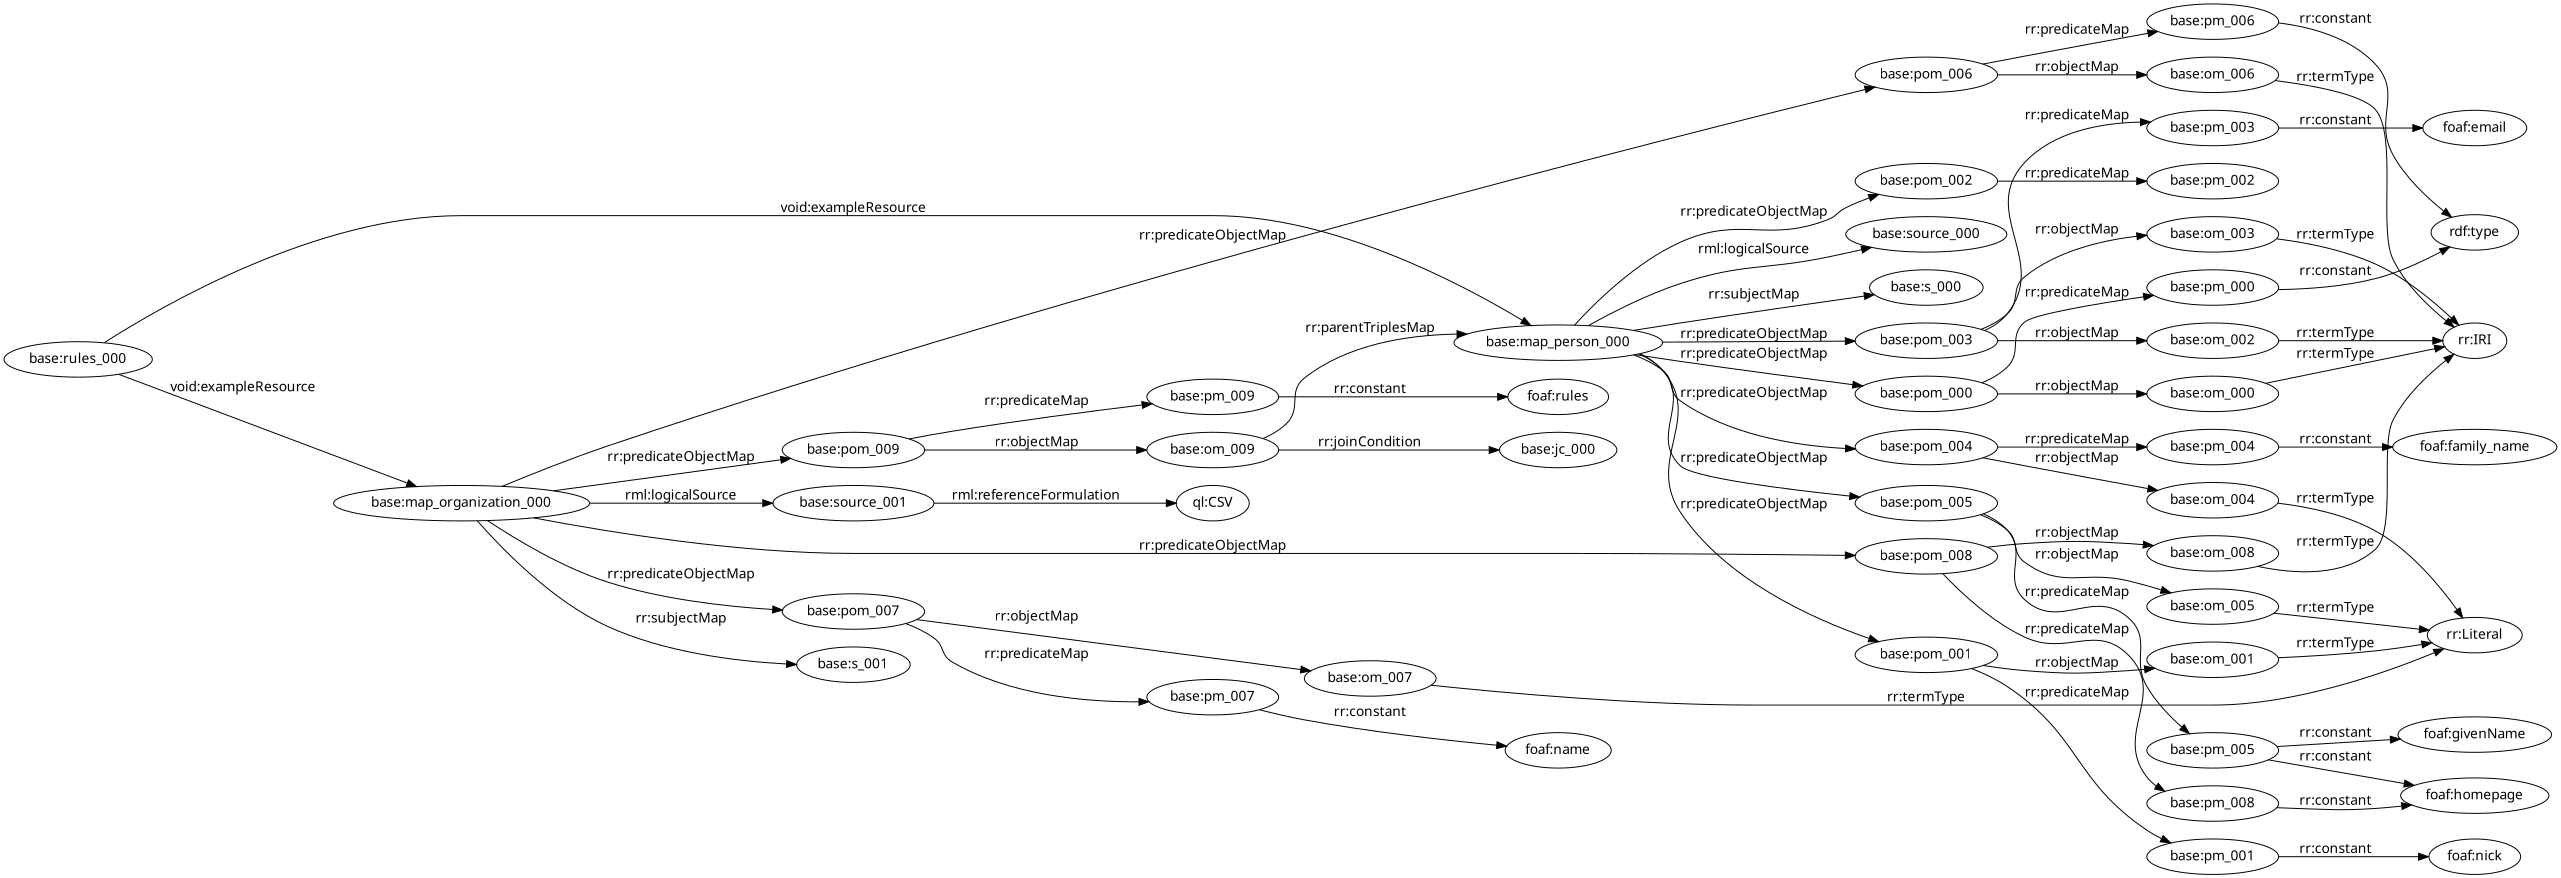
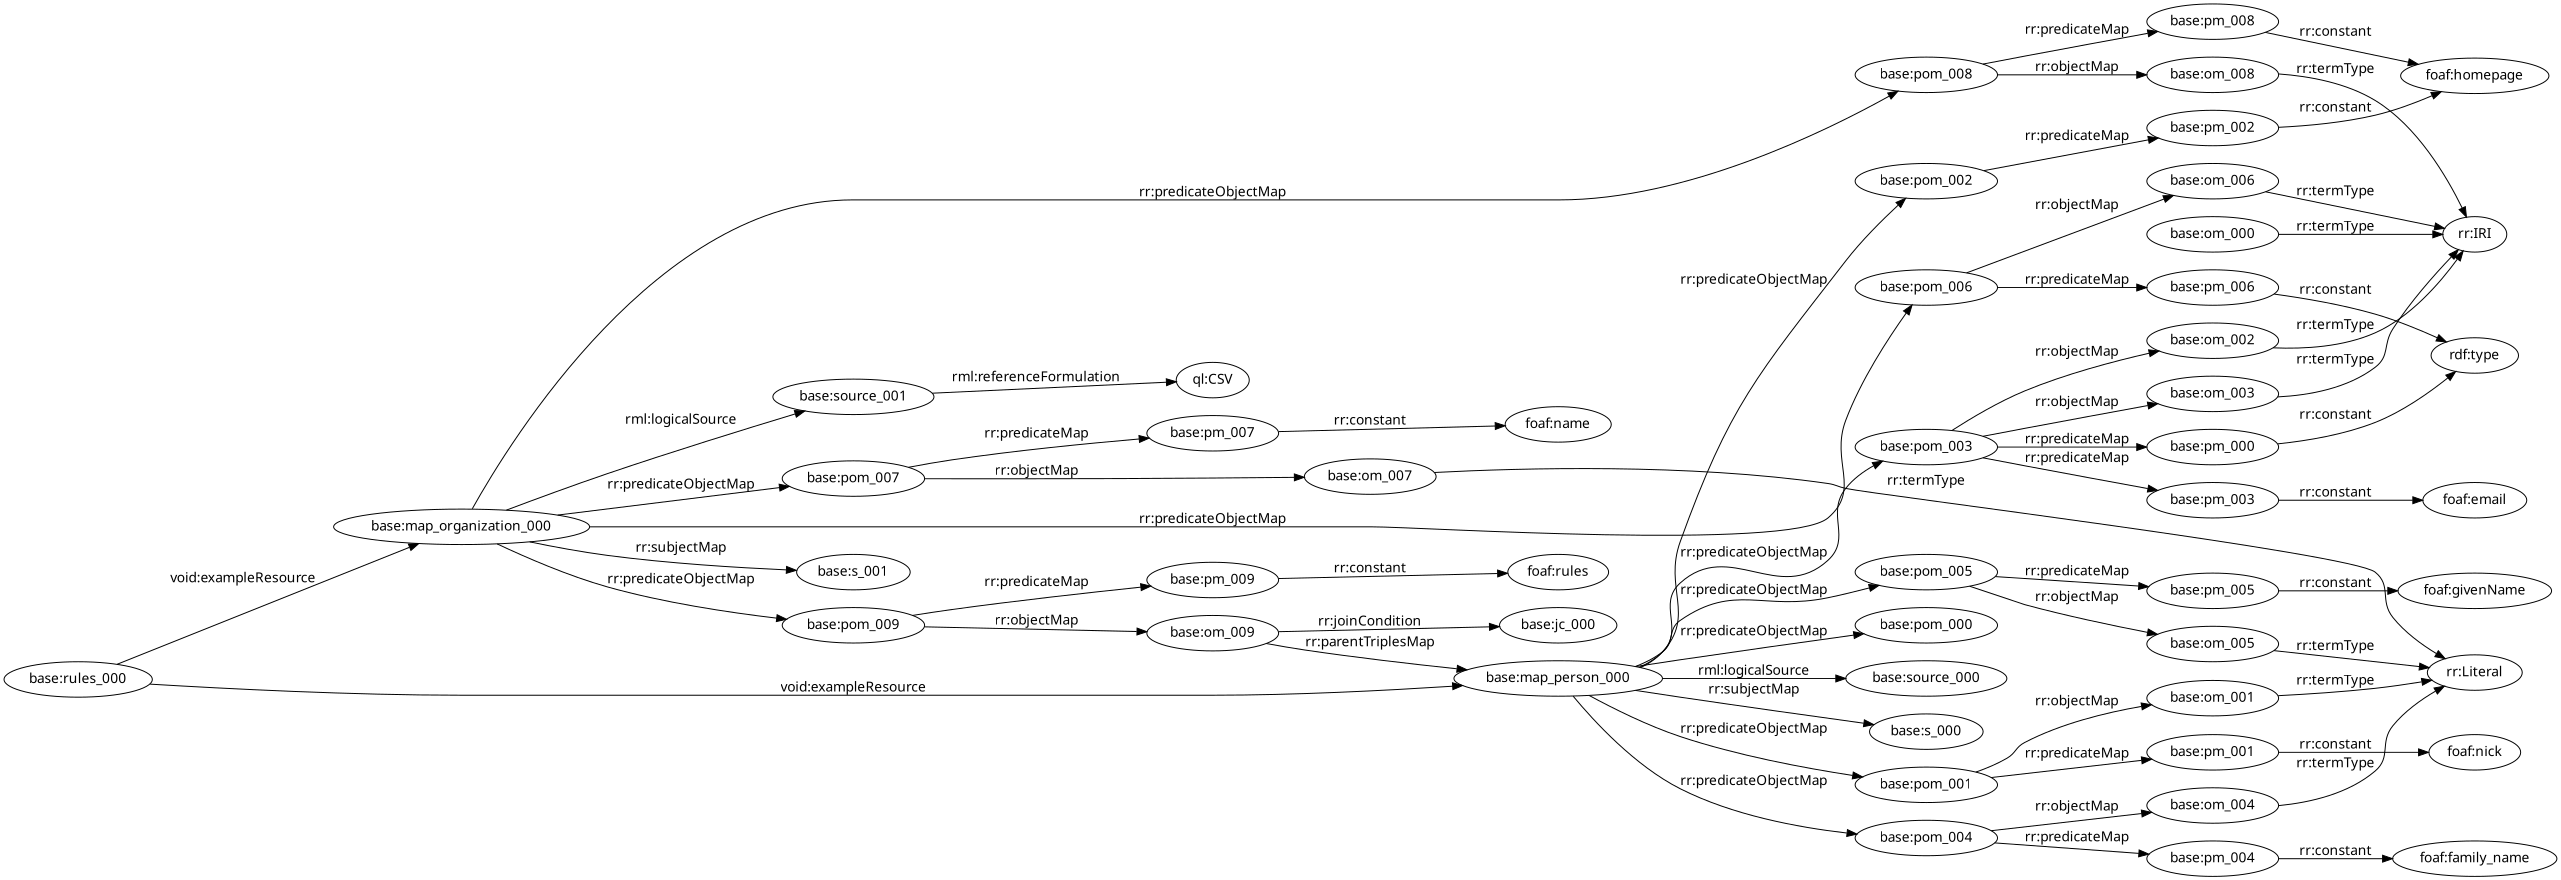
edge "base:pom_000" -> "base:pm_000": now "base:pom_003" -> "base:pm_000"
edge "base:pom_000" -> "base:om_000": removed, label "rr:objectMap"
edge "base:pm_005" -> "foaf:homepage": now "base:pm_002" -> "foaf:homepage"
